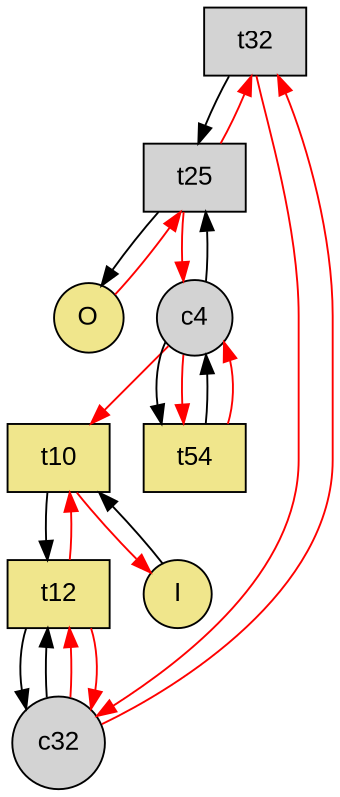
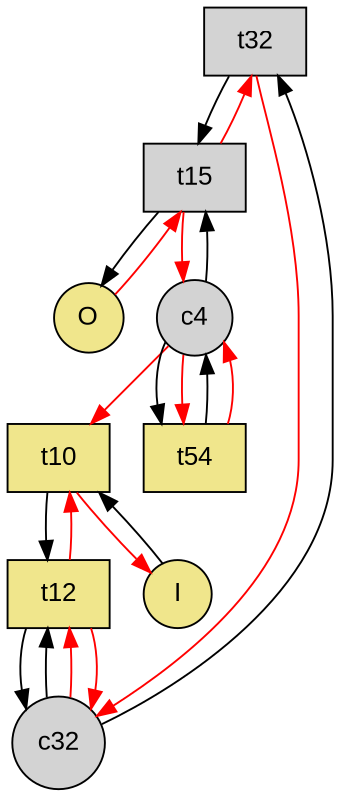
node "t25": label "t25" -> "t15"
edge "c32" -> "t32": color red -> black
